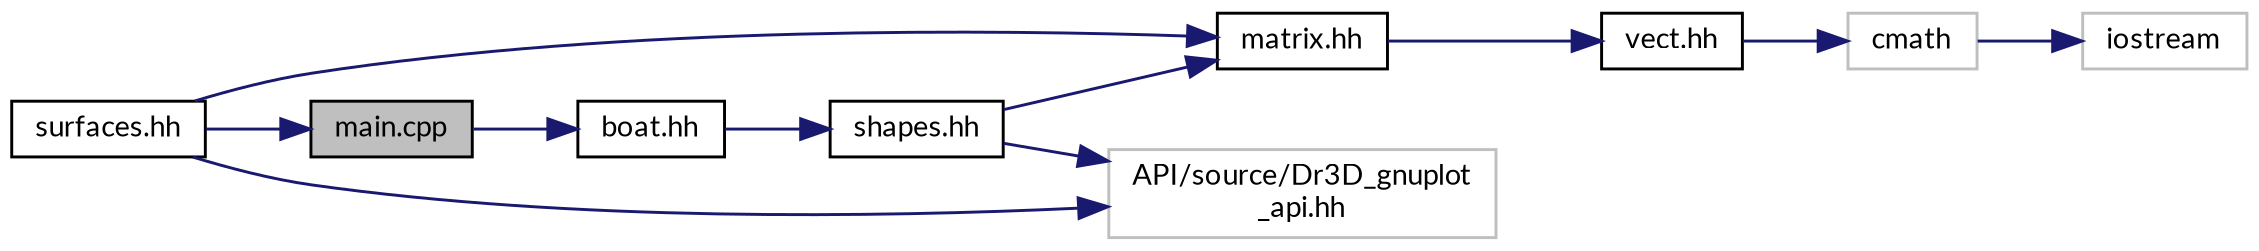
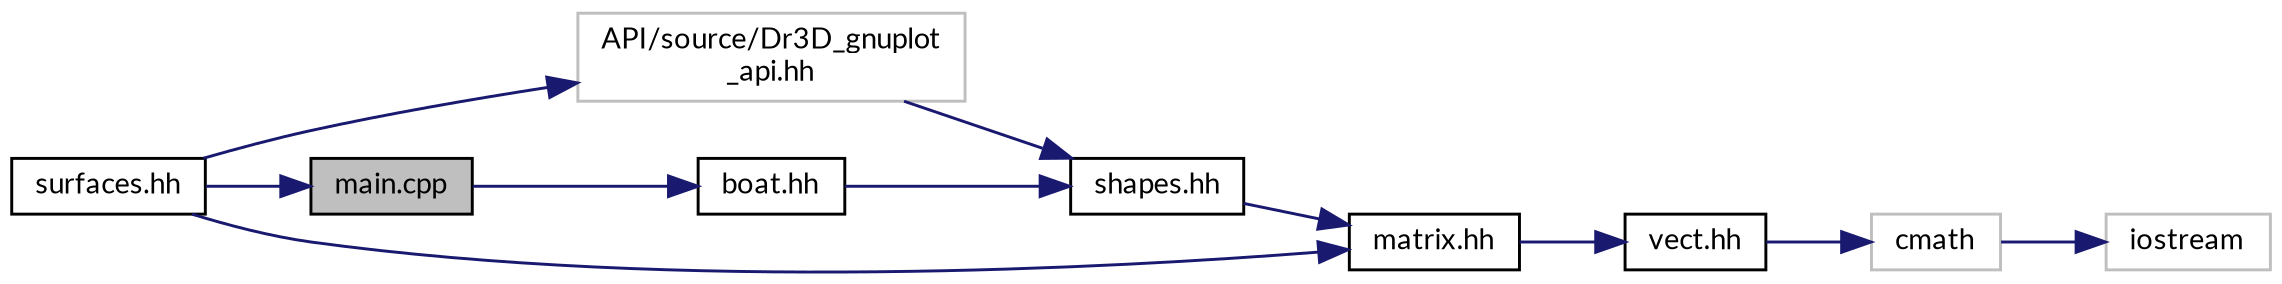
edge "shapes.hh" -> "API/source/Dr3D_gnuplot _api.hh": reversed
